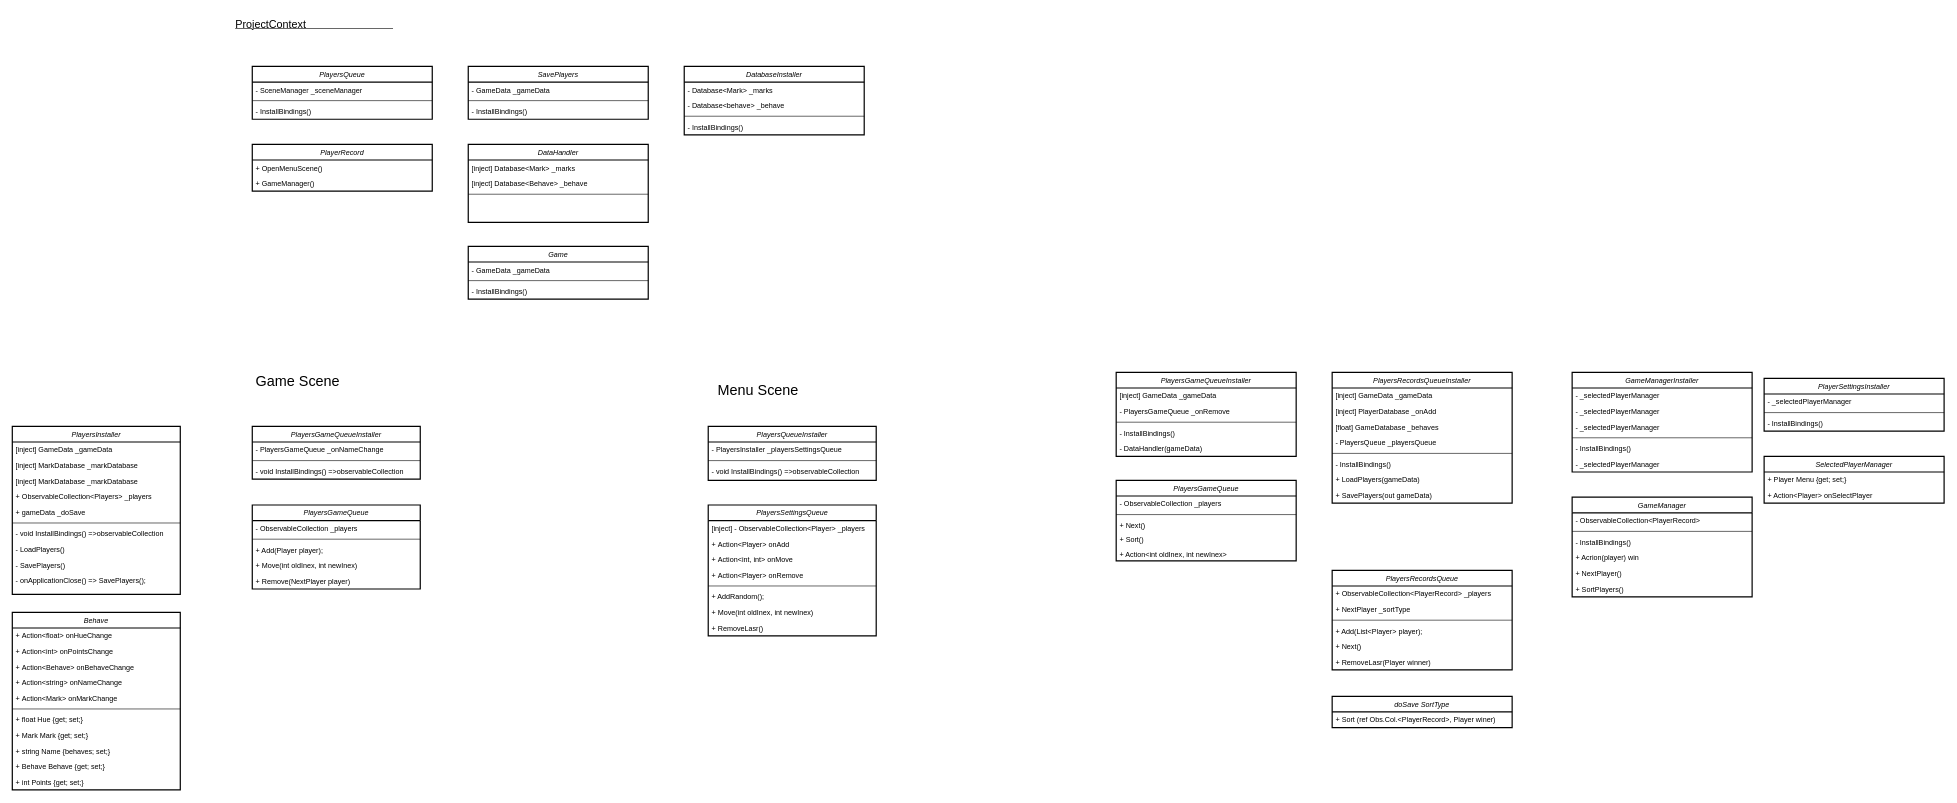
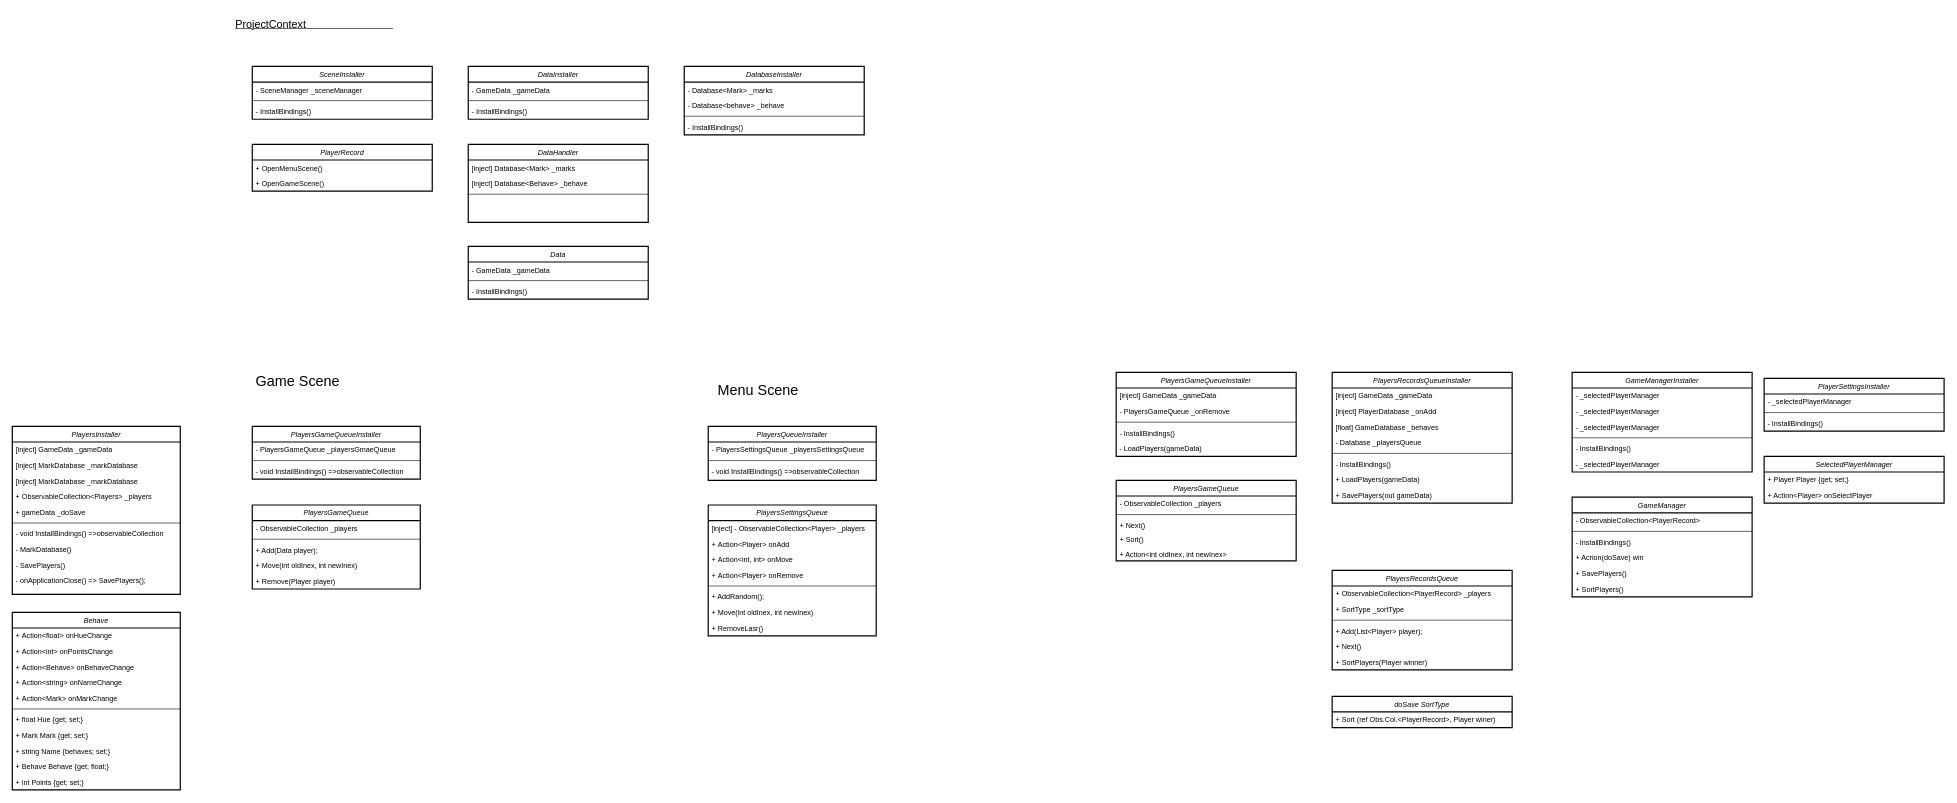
node "PlayersQueue": label "PlayersQueue" -> "SceneInstaller"
node "SavePlayers": label "SavePlayers" -> "DataInstaller"
node "+ GameManager()": label "+ GameManager()" -> "+ OpenGameScene()"
node "Game": label "Game" -> "Data"
node "- PlayersQueue _playersQueue": label "- PlayersQueue _playersQueue" -> "- Database _playersQueue"
node "- DataHandler(gameData)": label "- DataHandler(gameData)" -> "- LoadPlayers(gameData)"
node "- PlayersGameQueue _onNameChange": label "- PlayersGameQueue _onNameChange" -> "- PlayersGameQueue _playersGmaeQueue"
node "- PlayersInstaller _playersSettingsQueue": label "- PlayersInstaller _playersSettingsQueue" -> "- PlayersSettingsQueue _playersSettingsQueue"
node "+ Player Menu {get; set;}": label "+ Player Menu {get; set;}" -> "+ Player Player {get; set;}"
node "- LoadPlayers()": label "- LoadPlayers()" -> "- MarkDatabase()"
node "+ Add(Player player);": label "+ Add(Player player);" -> "+ Add(Data player);"
node "+ Acrion(player) win": label "+ Acrion(player) win" -> "+ Acrion(doSave) win"
node "+ NextPlayer()": label "+ NextPlayer()" -> "+ SavePlayers()"
node "+ Remove(NextPlayer player)": label "+ Remove(NextPlayer player)" -> "+ Remove(Player player)"
node "+ NextPlayer _sortType": label "+ NextPlayer _sortType" -> "+ SortType _sortType"
node "+ RemoveLasr(Player winner)": label "+ RemoveLasr(Player winner)" -> "+ SortPlayers(Player winner)"
node "+ Behave Behave {get; set;}": label "+ Behave Behave {get; set;}" -> "+ Behave Behave {get; float;}"
